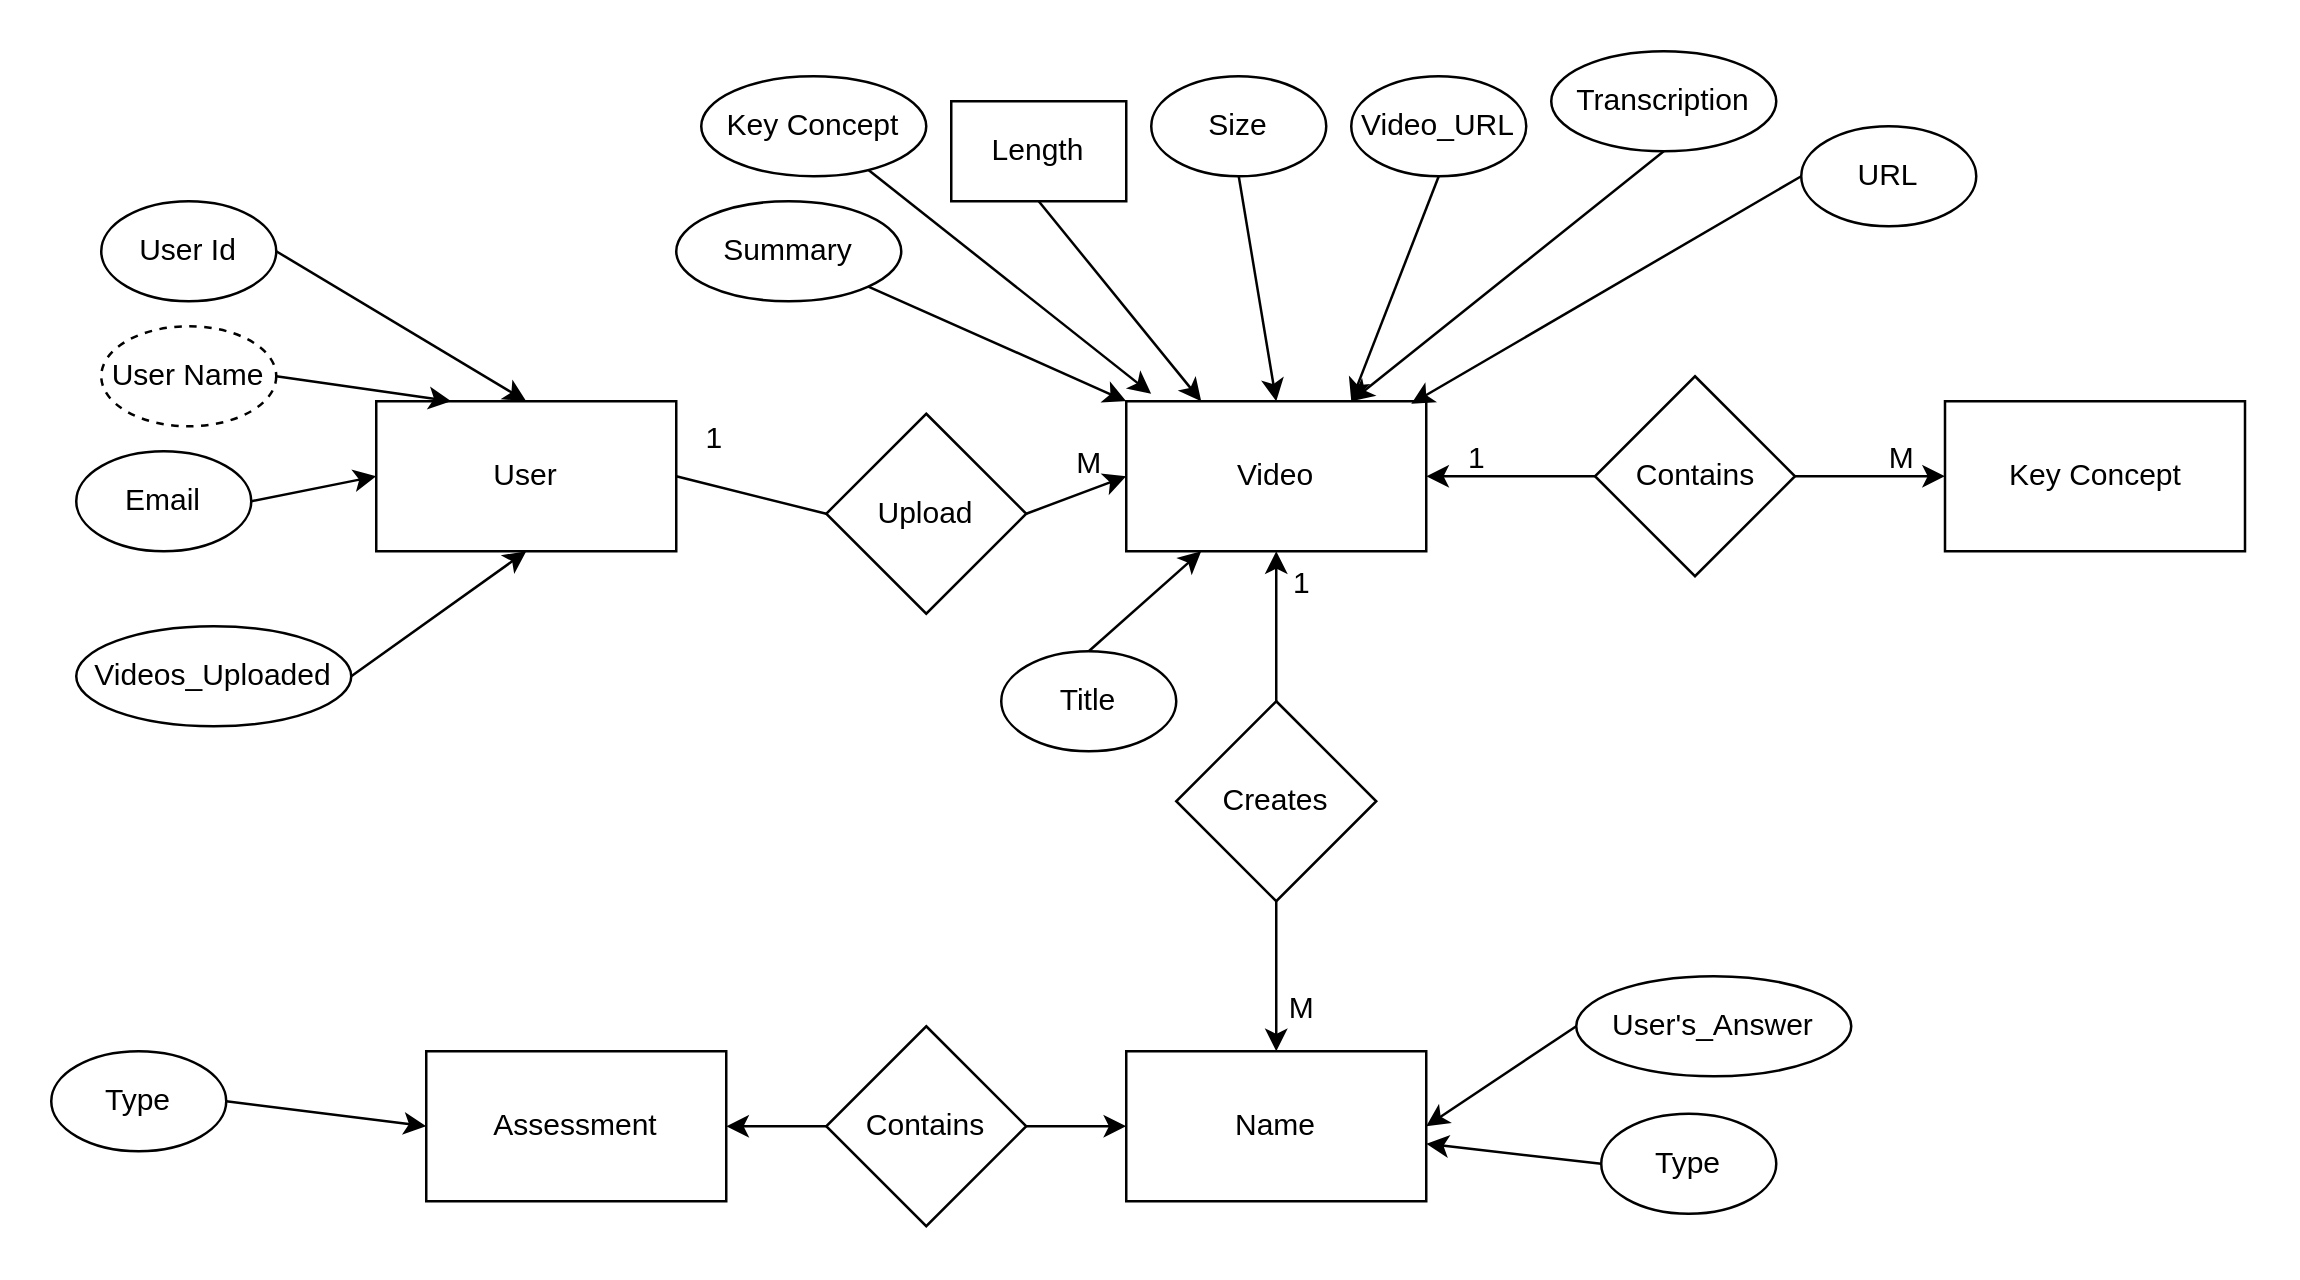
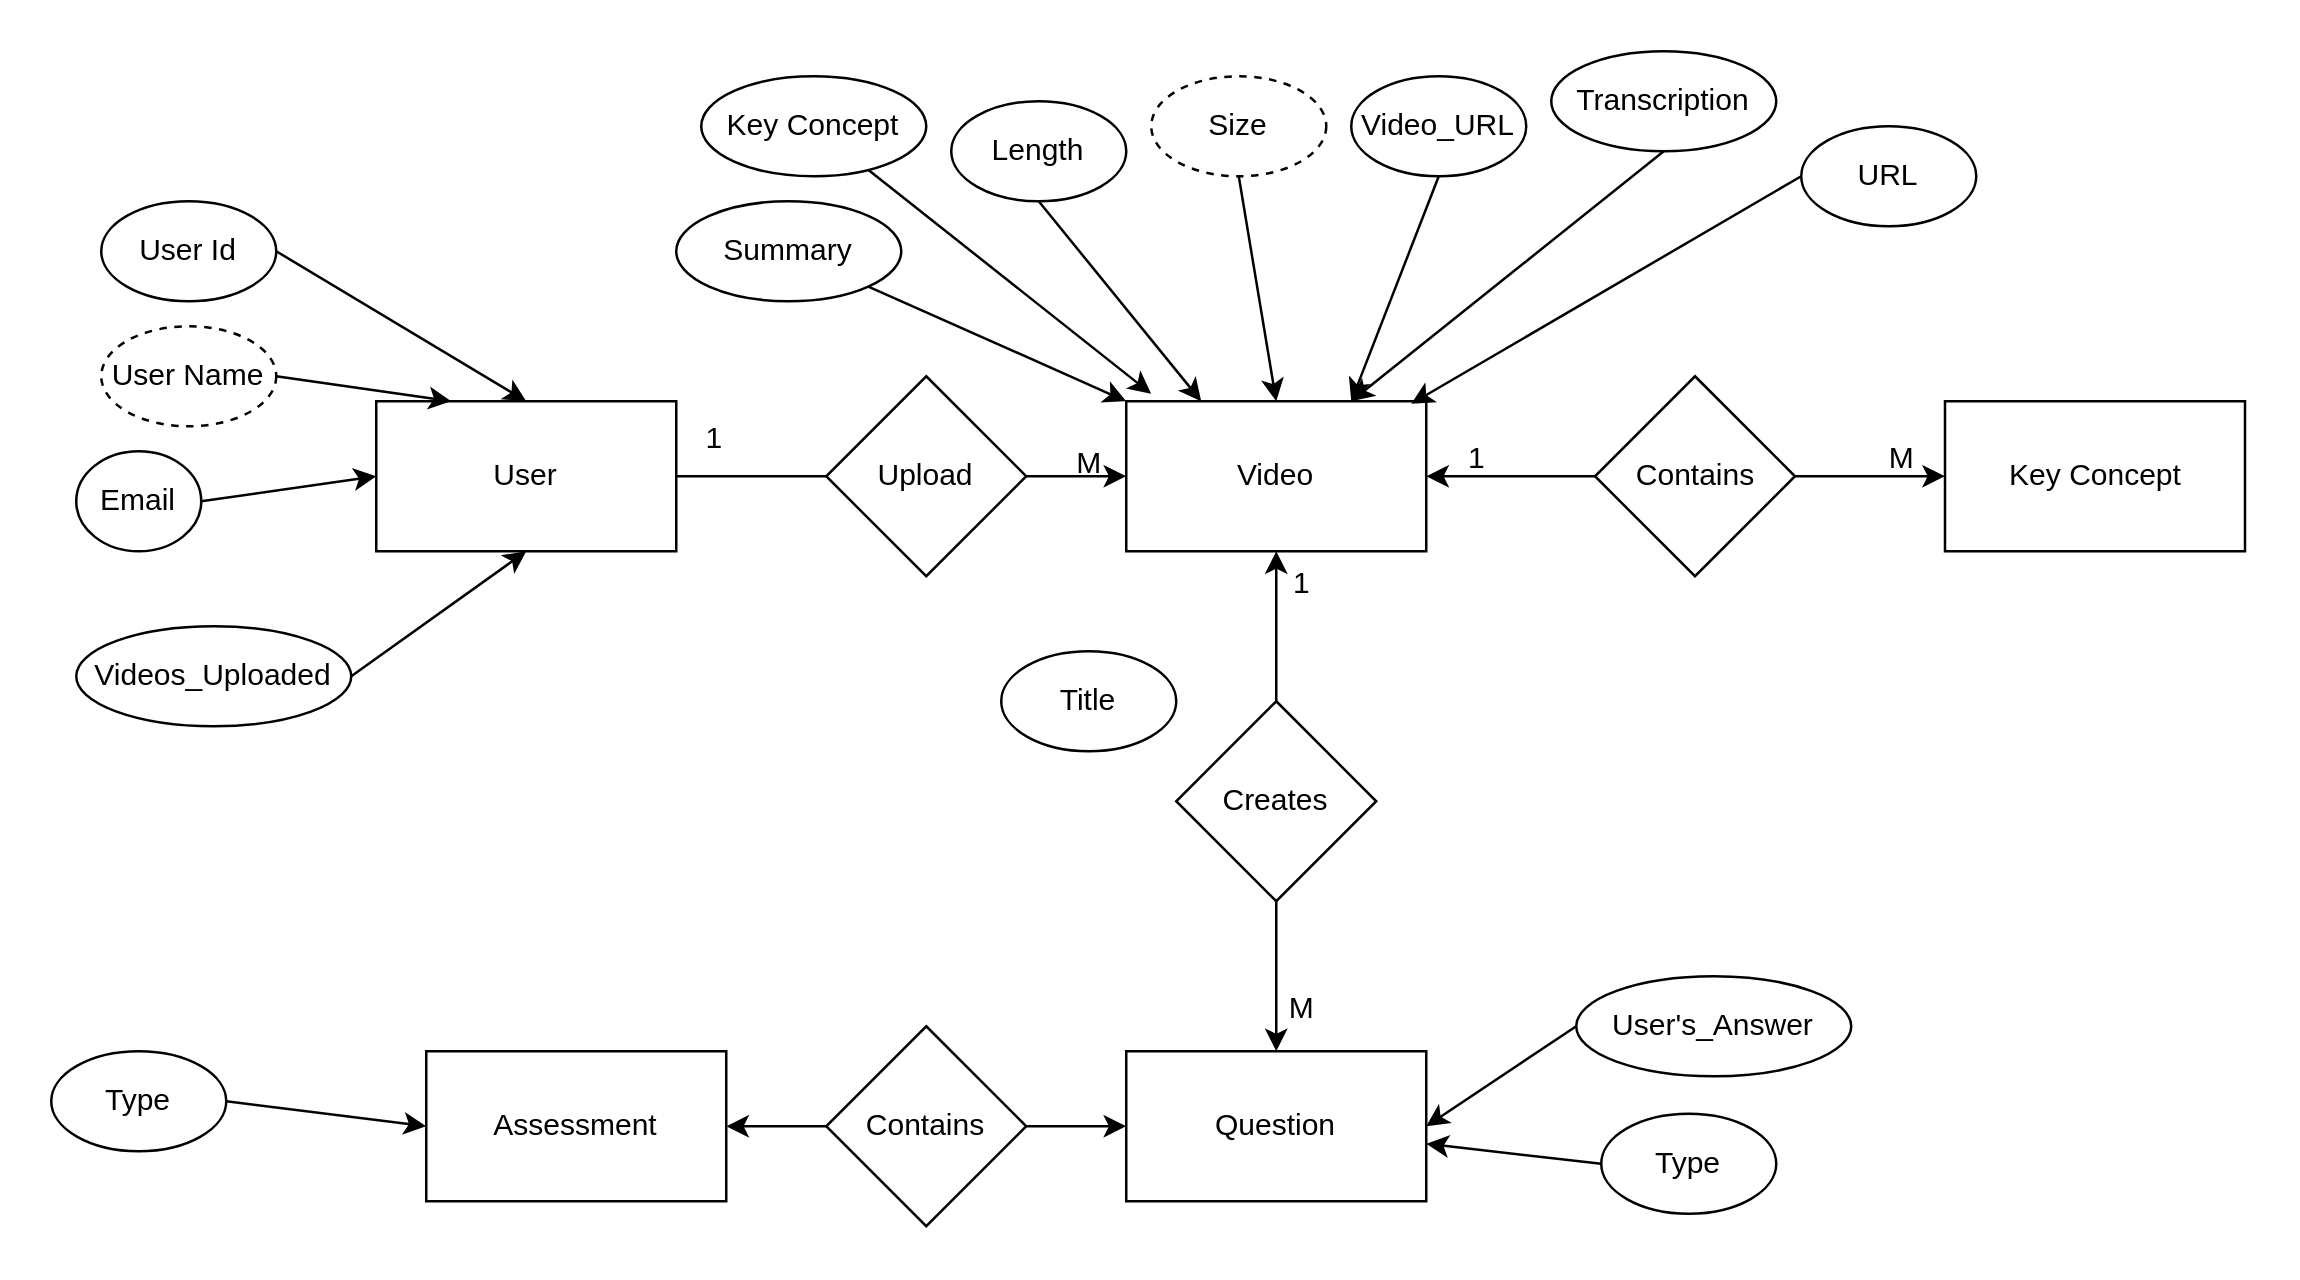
node "Size": style solid -> dashed
node "Length": shape rectangle -> ellipse
node "Email": size 175x100 -> 125x100
node "Upload": moved (926, 514) -> (926, 476)
edge "Title" -> "Video": removed
node "Name": label "Name" -> "Question"
